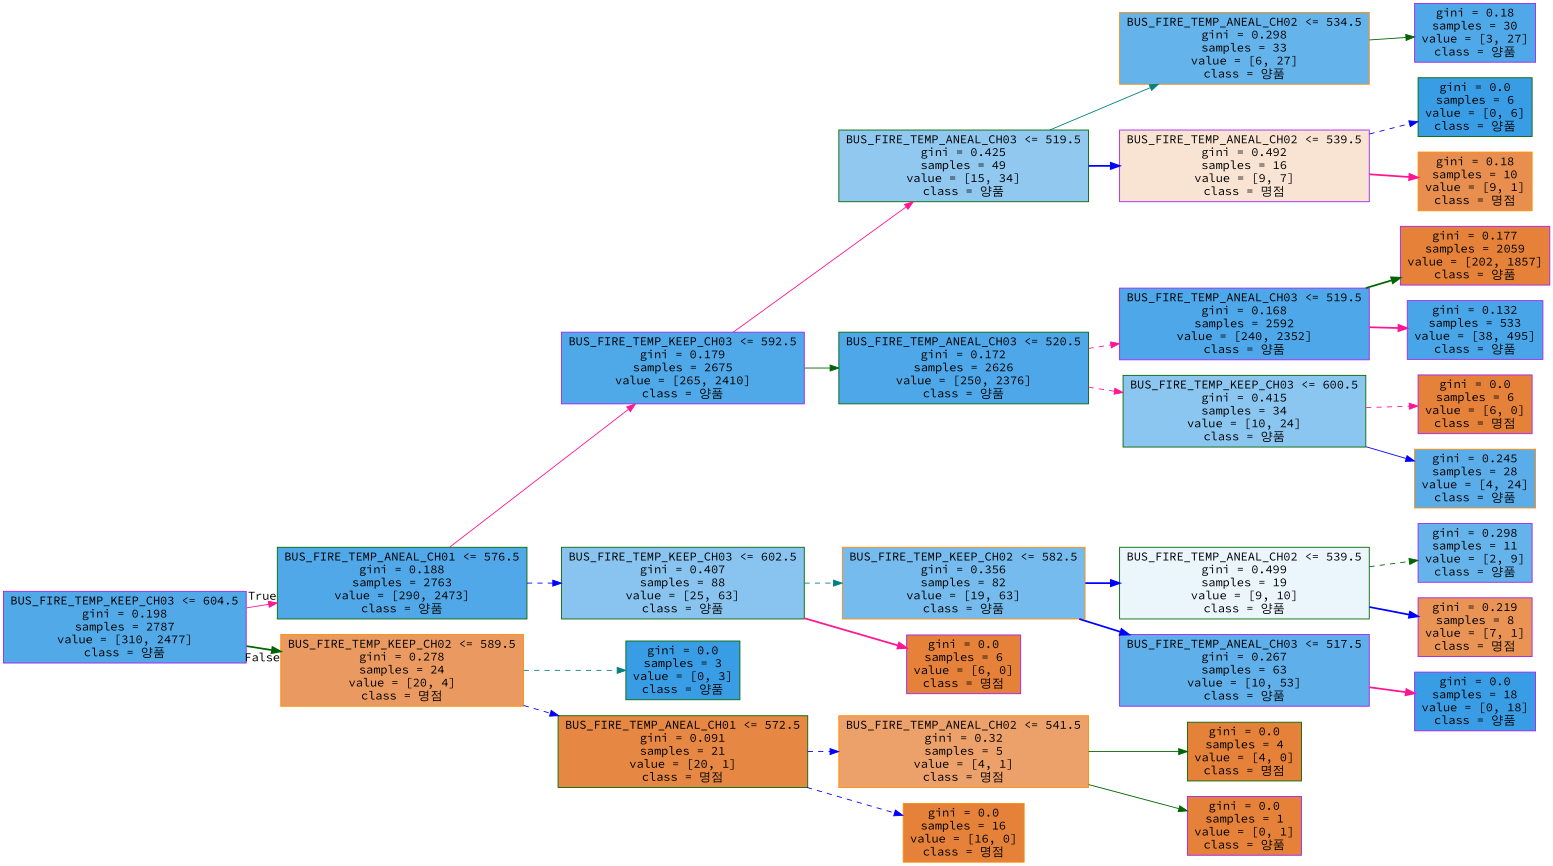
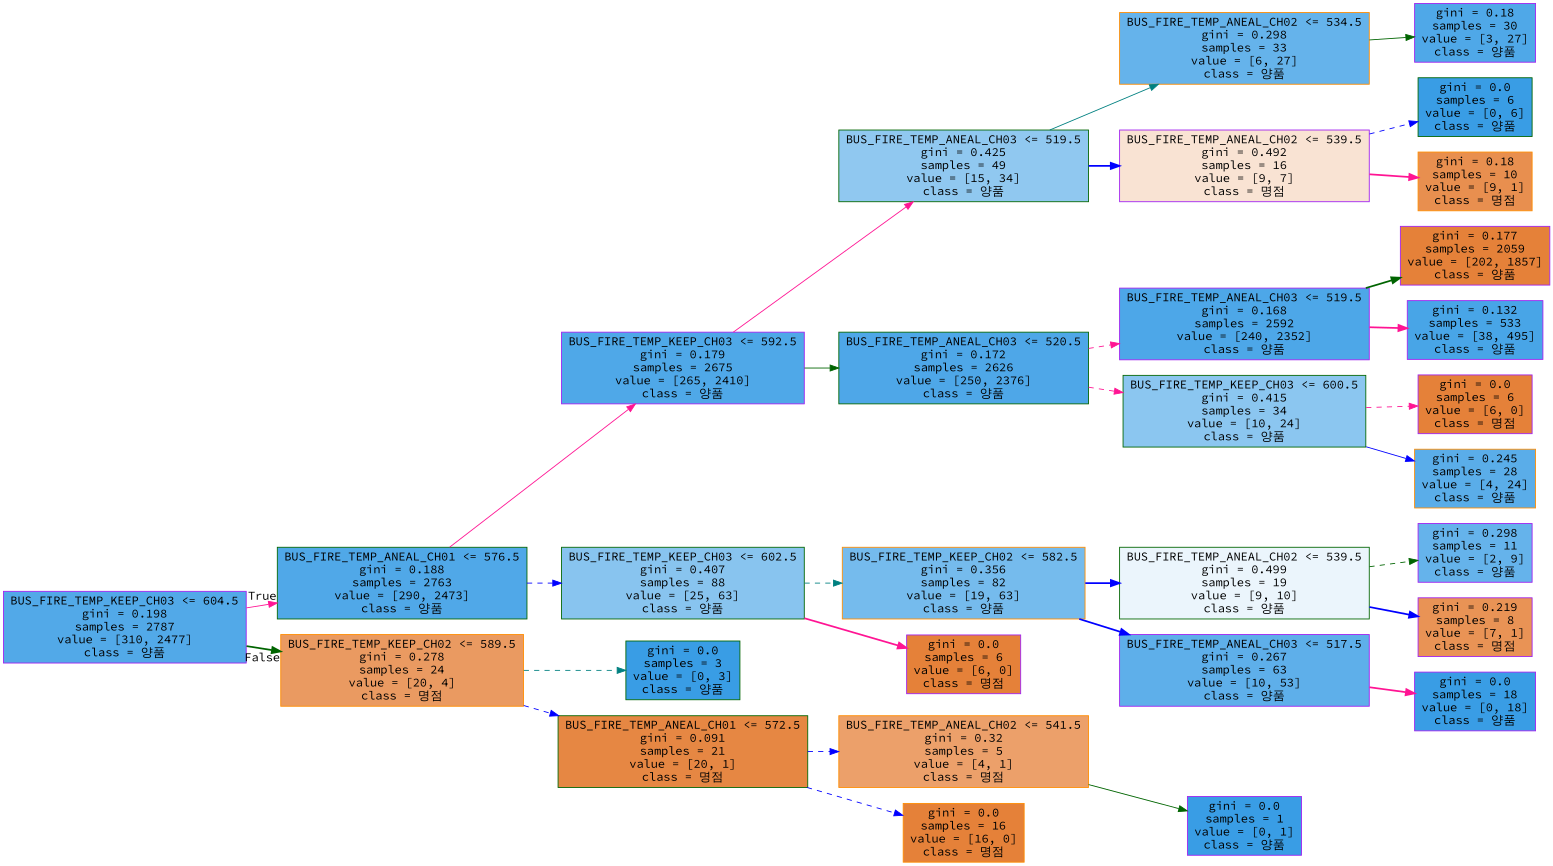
node "gini = 0.0 samples = 4 value = [4, 0] class = 명점": removed
node "gini = 0.0 samples = 1 value = [0, 1] class = 양품": fillcolor #e58139 -> #399de5
